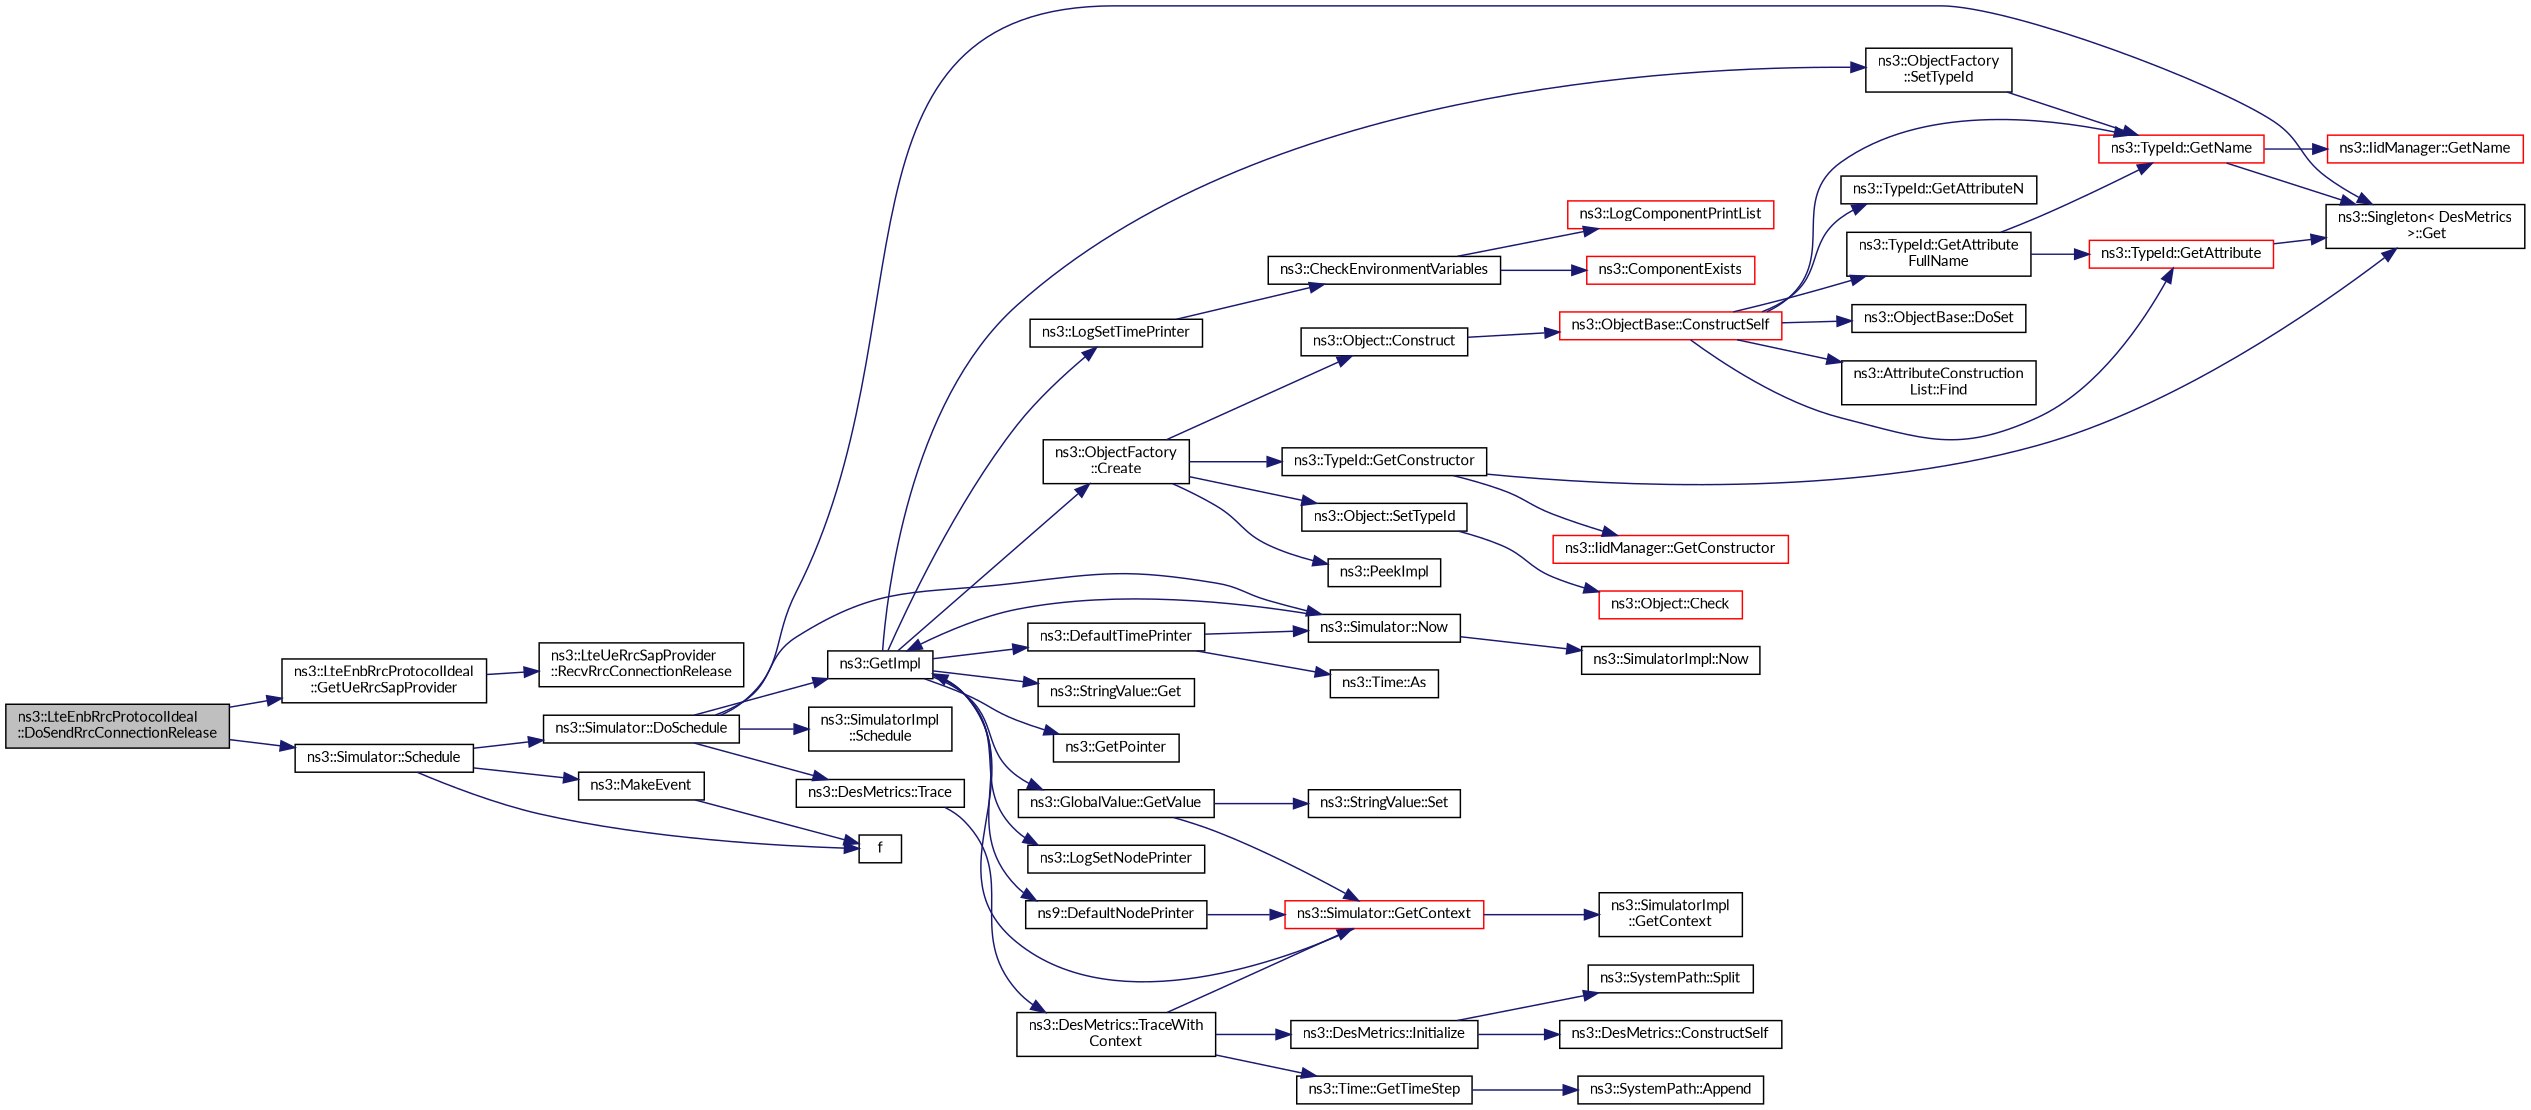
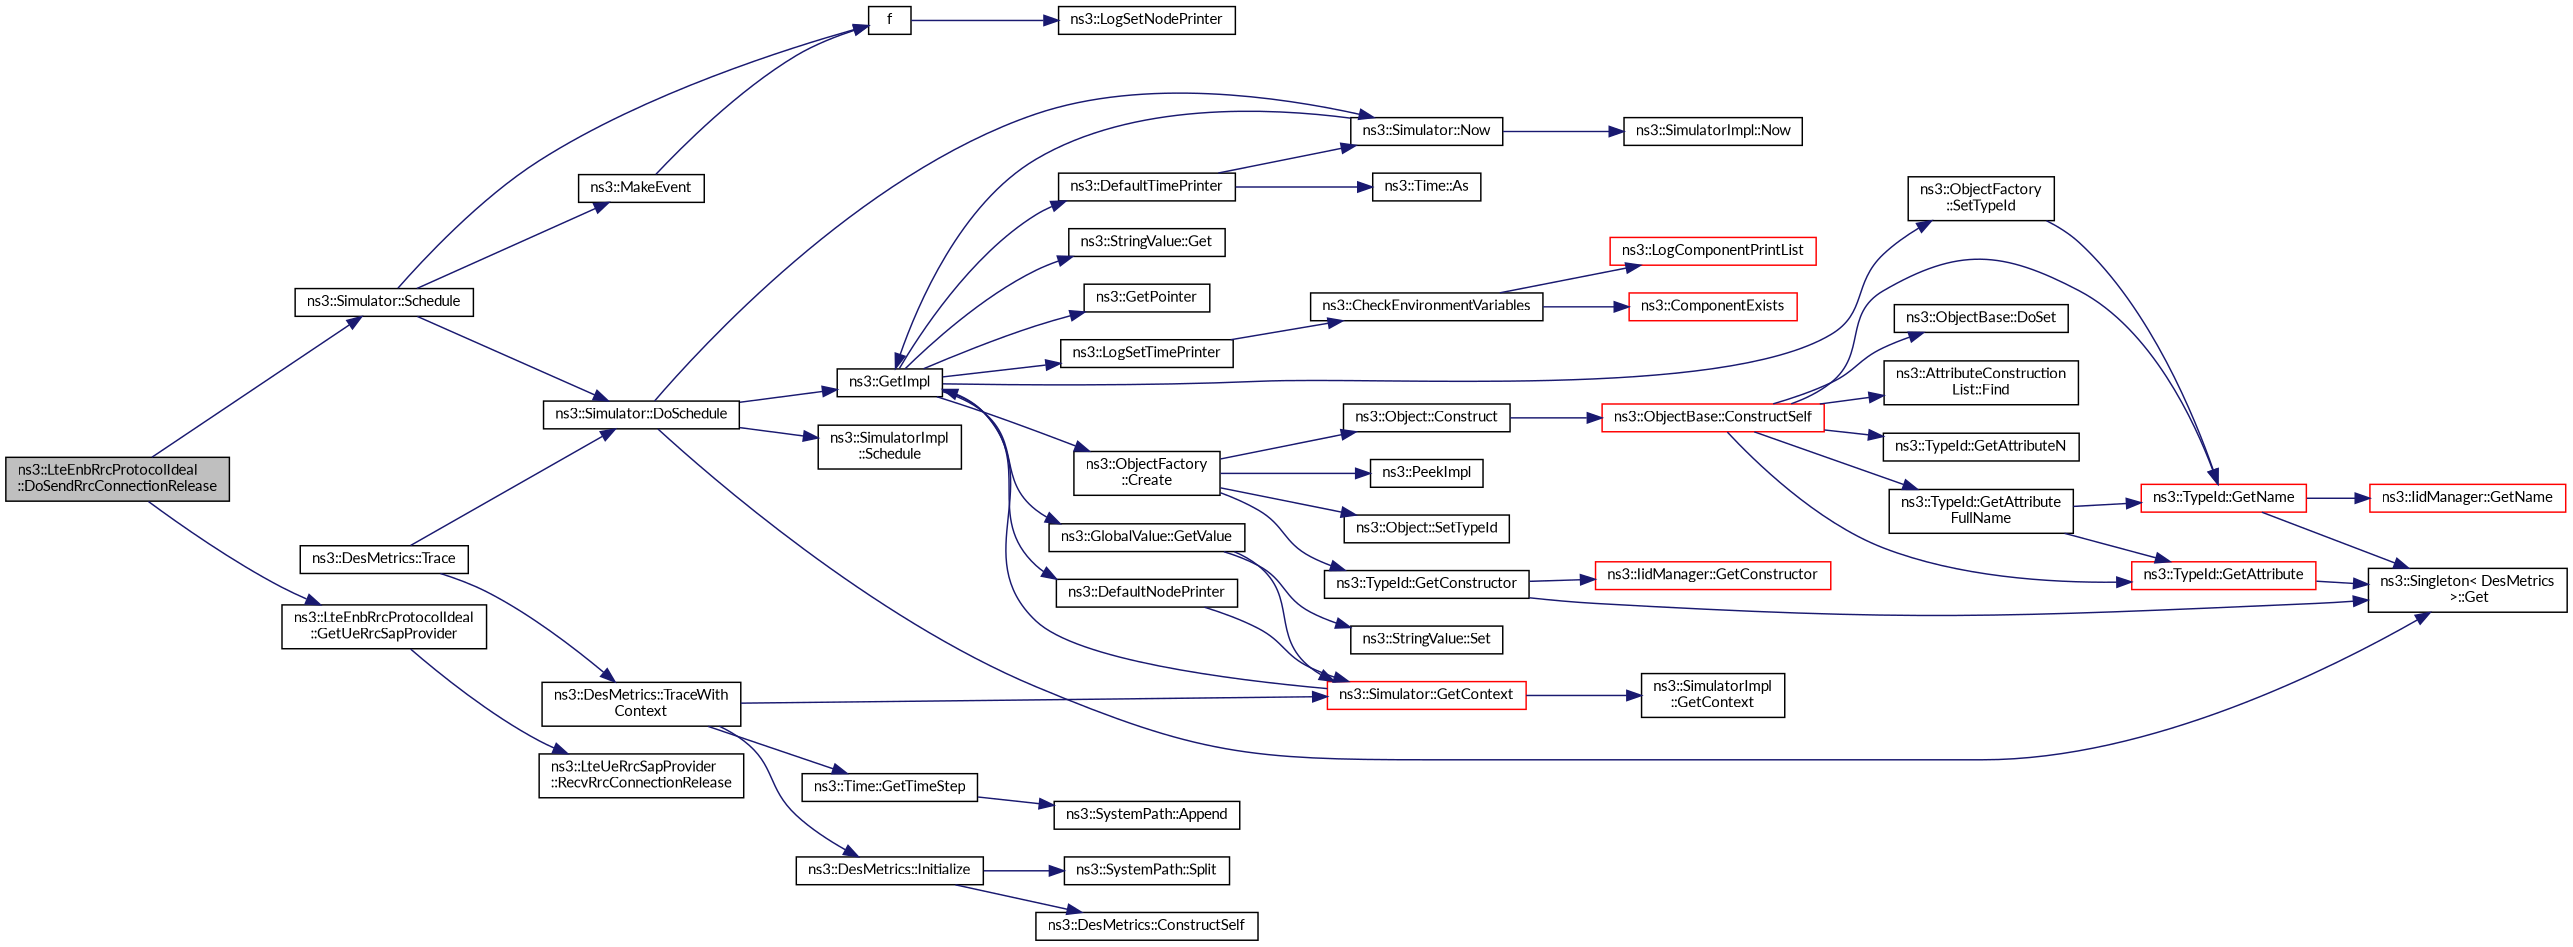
node "ns3::Object::Check": removed
edge "ns3::GetImpl" -> "ns3::LogSetNodePrinter": now "f" -> "ns3::LogSetNodePrinter"
edge "ns3::Simulator::DoSchedule" -> "ns3::DesMetrics::Trace": reversed
node "ns9::DefaultNodePrinter": label "ns9::DefaultNodePrinter" -> "ns3::DefaultNodePrinter"
